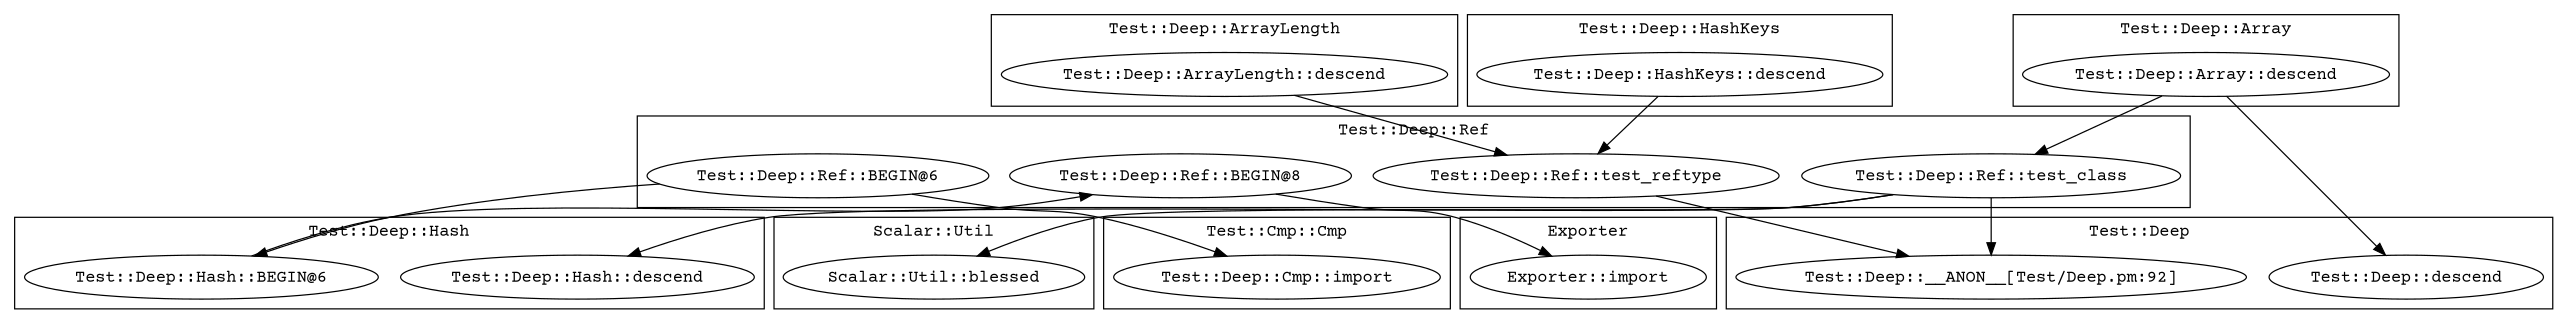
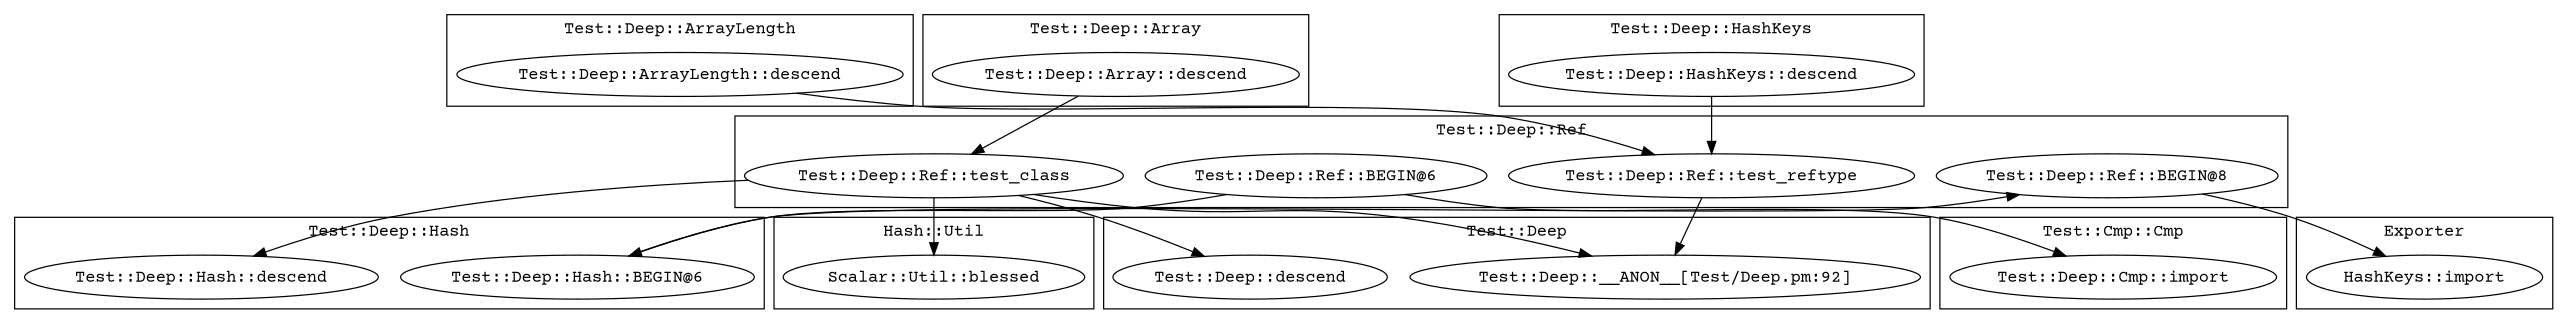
edge "Test::Deep::Array::descend" -> "Test::Deep::descend": now "Test::Deep::Ref::test_class" -> "Test::Deep::descend"
cluster "Scalar::Util": label "Scalar::Util" -> "Hash::Util"
node "Exporter::import": label "Exporter::import" -> "HashKeys::import"
